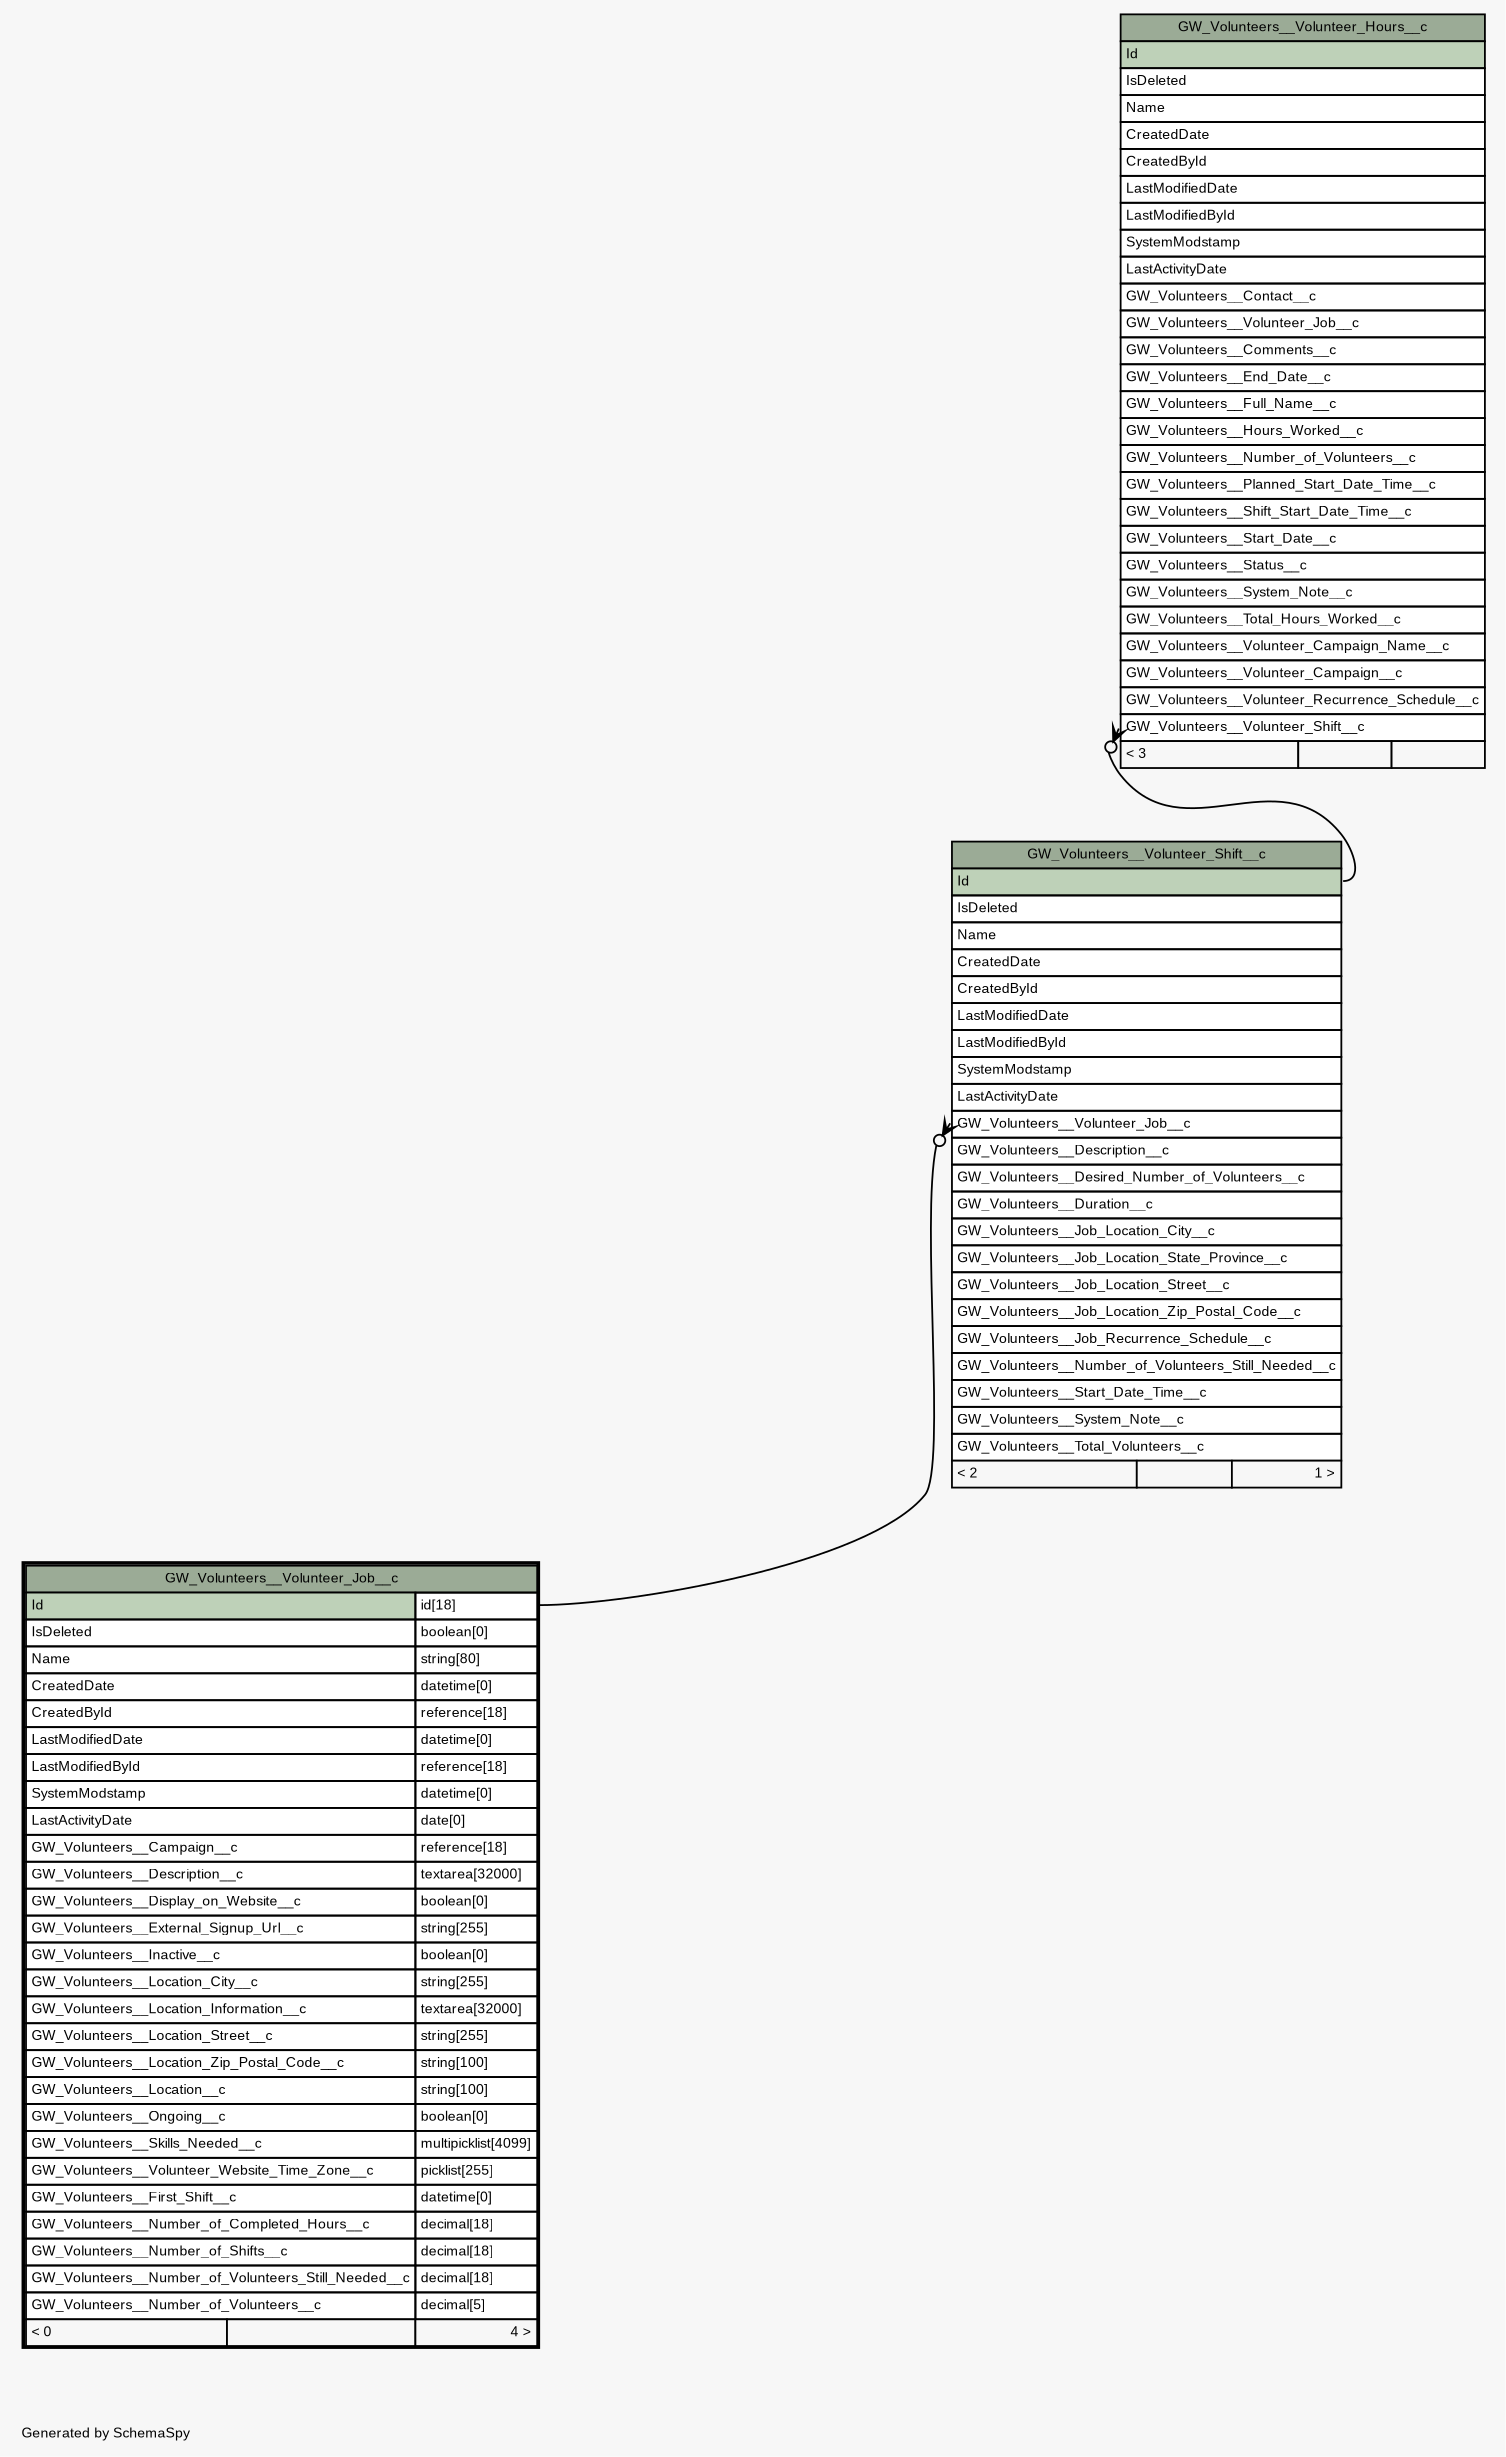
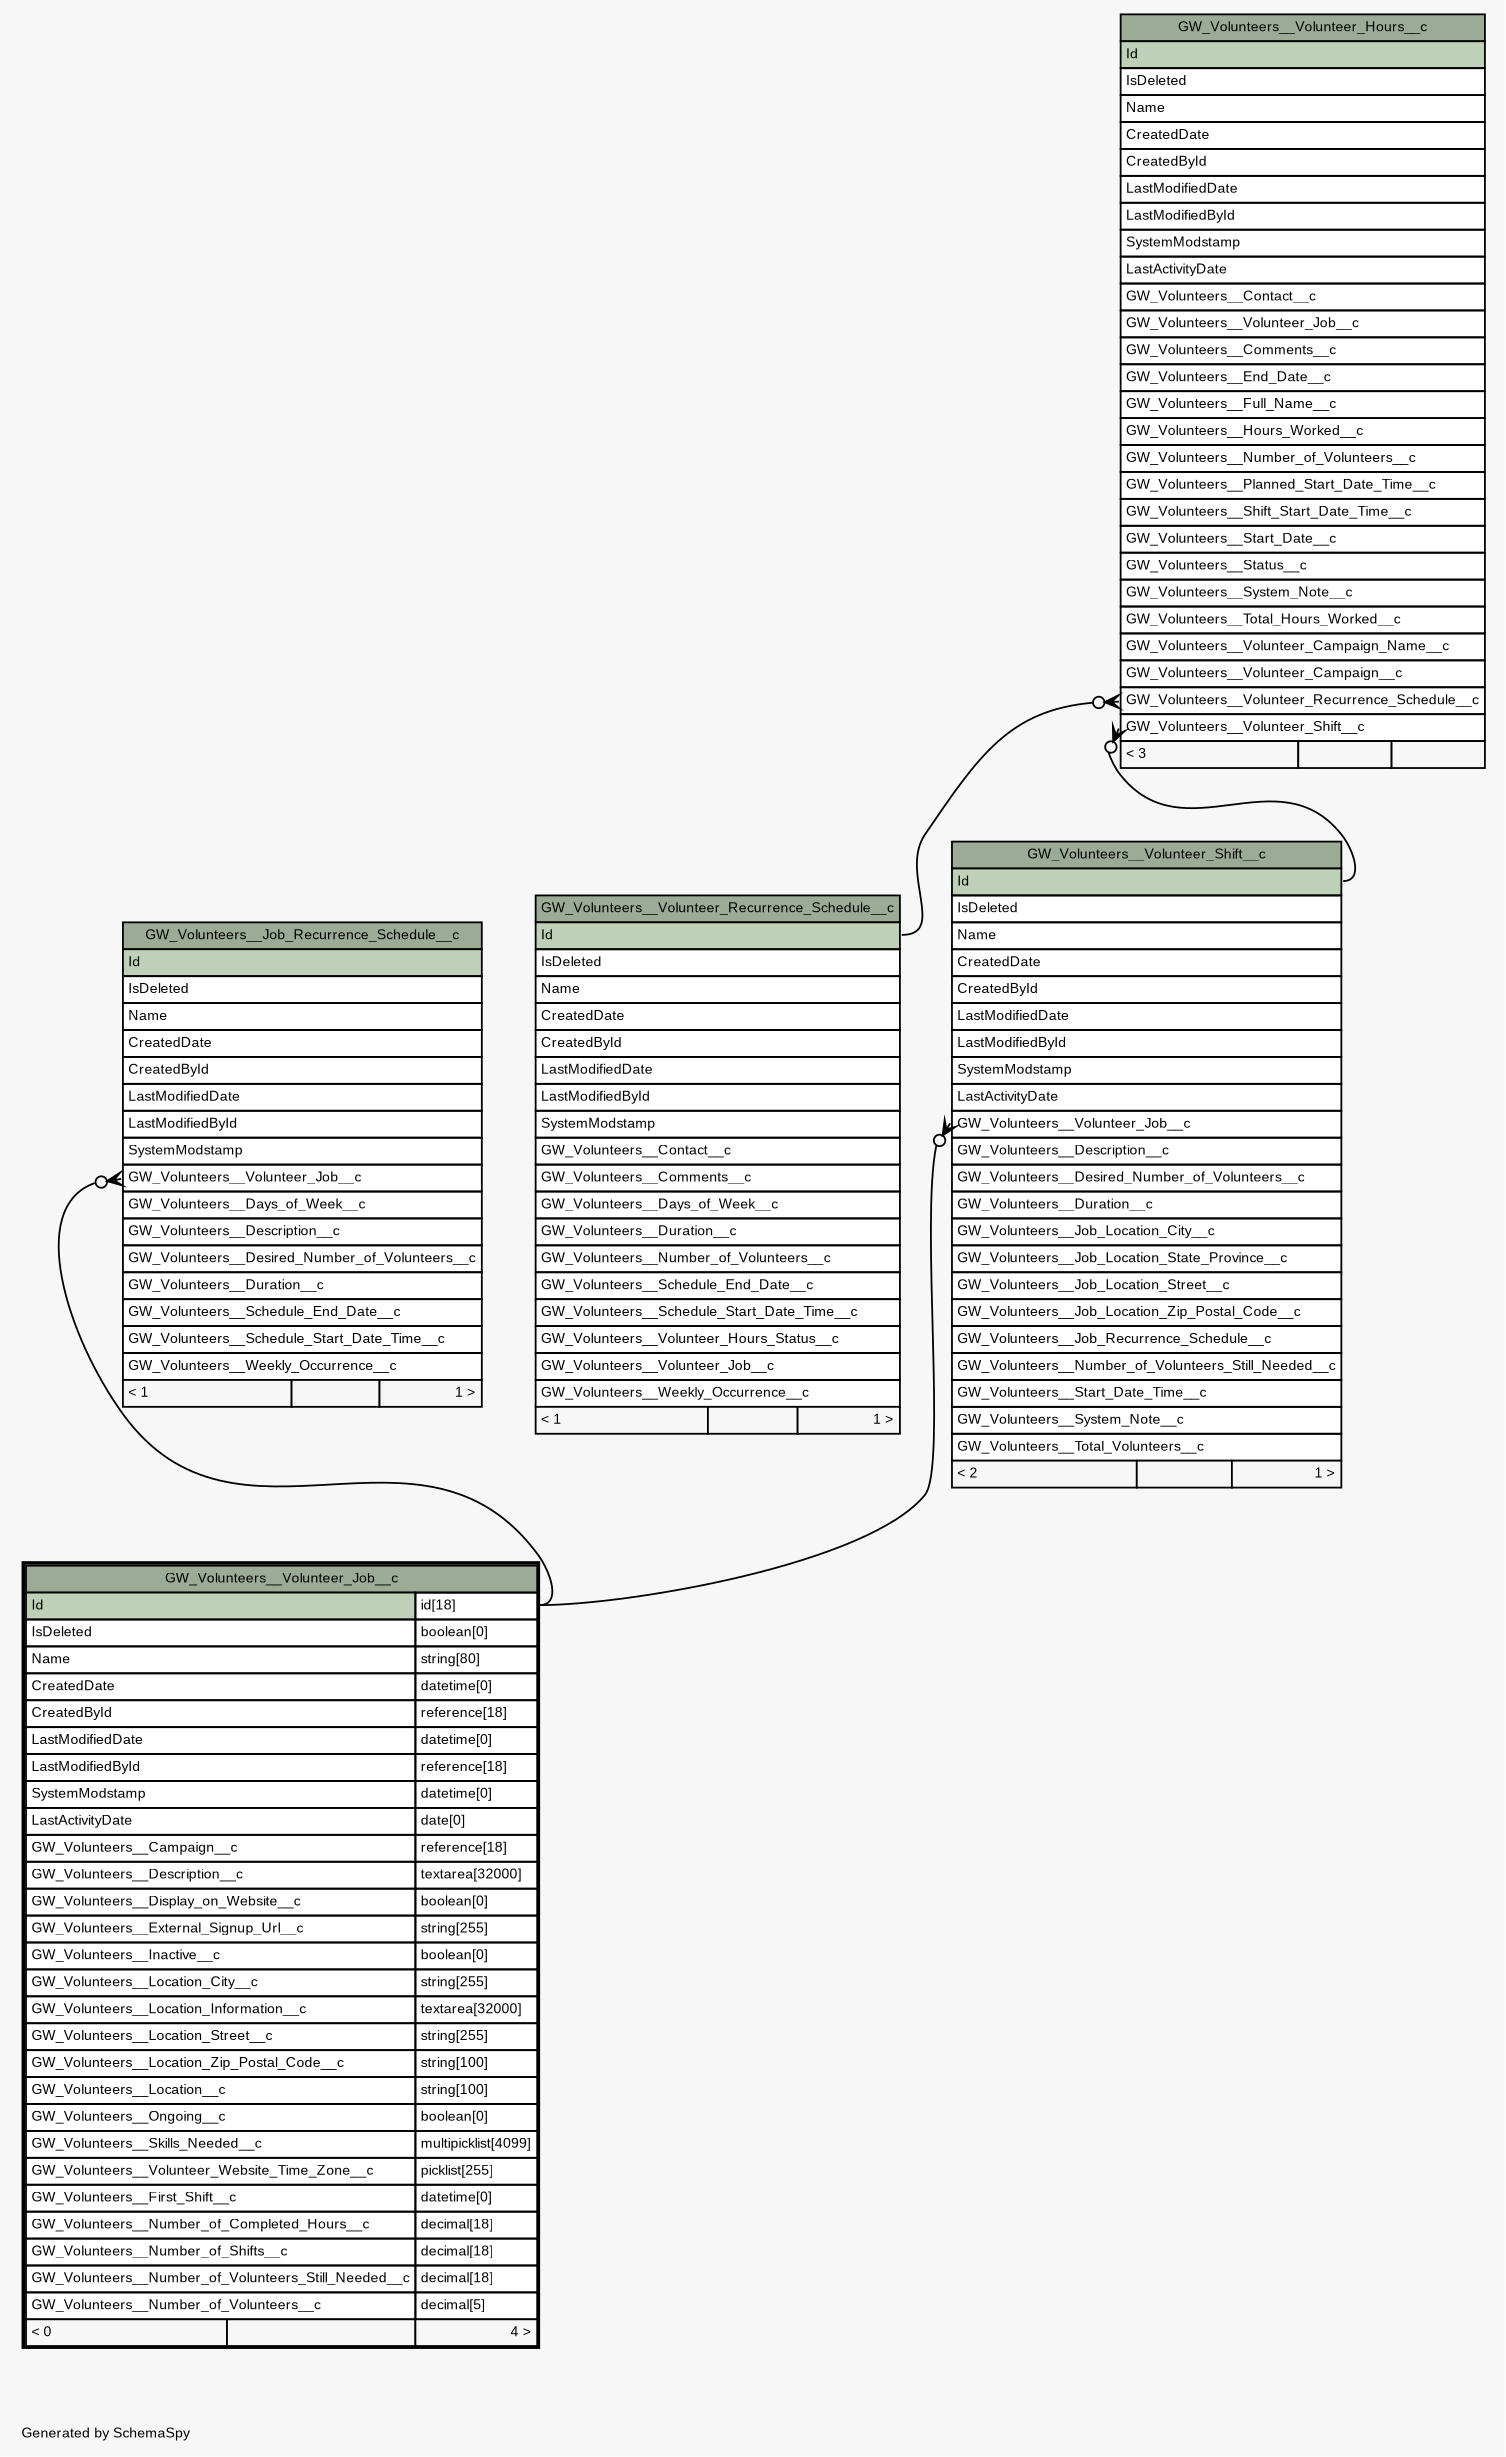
node "GW_Volunteers__Job_Recurrence_Schedule__c": added
node "GW_Volunteers__Volunteer_Recurrence_Schedule__c": added
